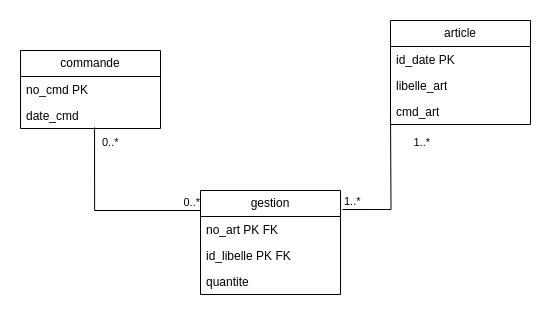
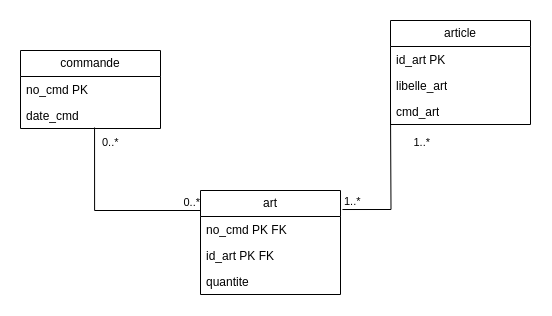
node "id_date PK": label "id_date PK" -> "id_art PK"
node "gestion": label "gestion" -> "art"
node "no_art PK FK": label "no_art PK FK" -> "no_cmd PK FK"
node "id_libelle PK FK": label "id_libelle PK FK" -> "id_art PK FK"
